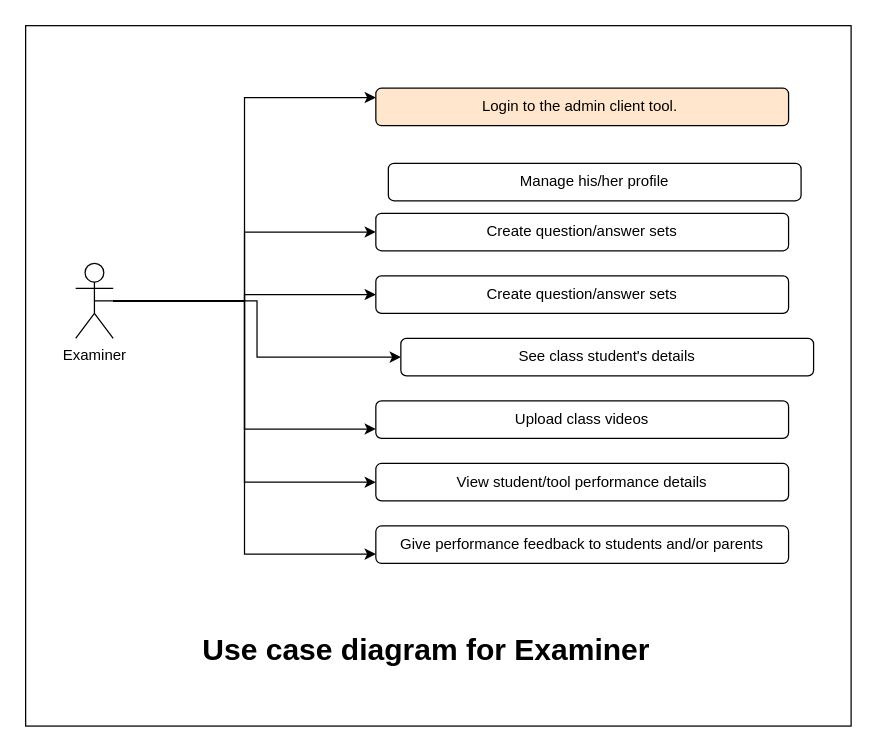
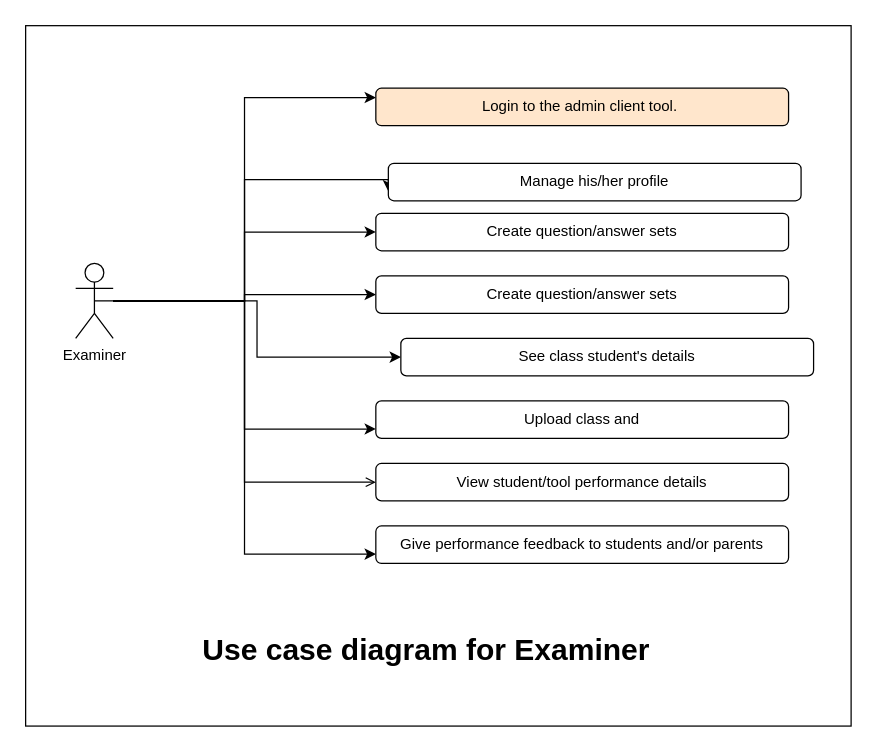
edge "Examiner" -> "Manage his/her profile": added
node "Upload class videos": label "Upload class videos" -> "Upload class and"
edge "Examiner" -> "View student/tool performance details": arrowhead classic -> open
